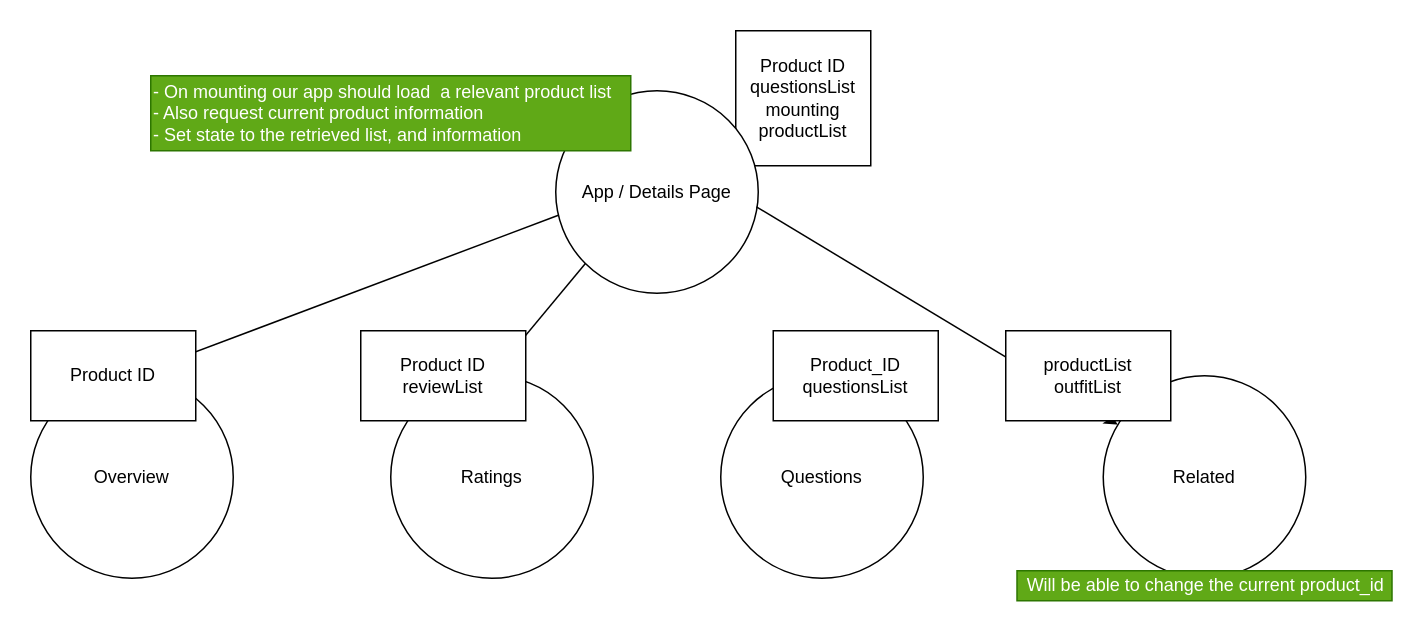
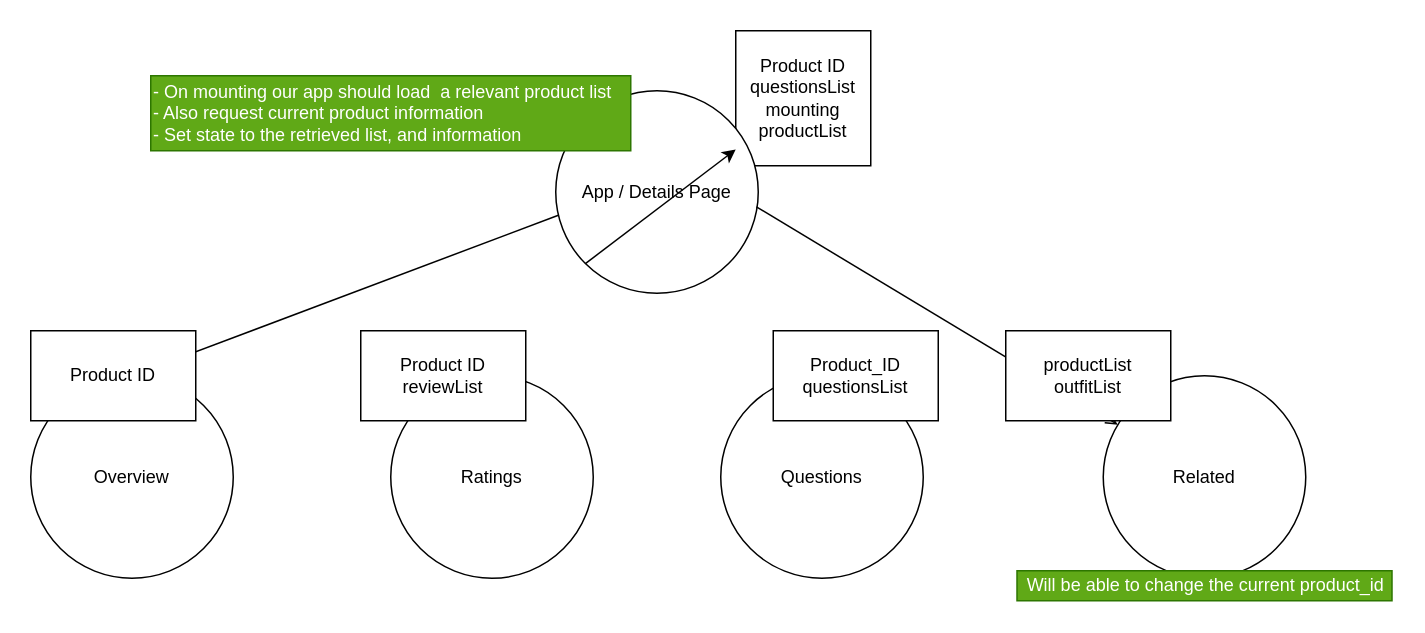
edge "App / Details Page" -> "Ratings": now "App / Details Page" -> "Product ID questionsList mounting productList"
edge "App / Details Page" -> "Related": arrowhead classic -> open
